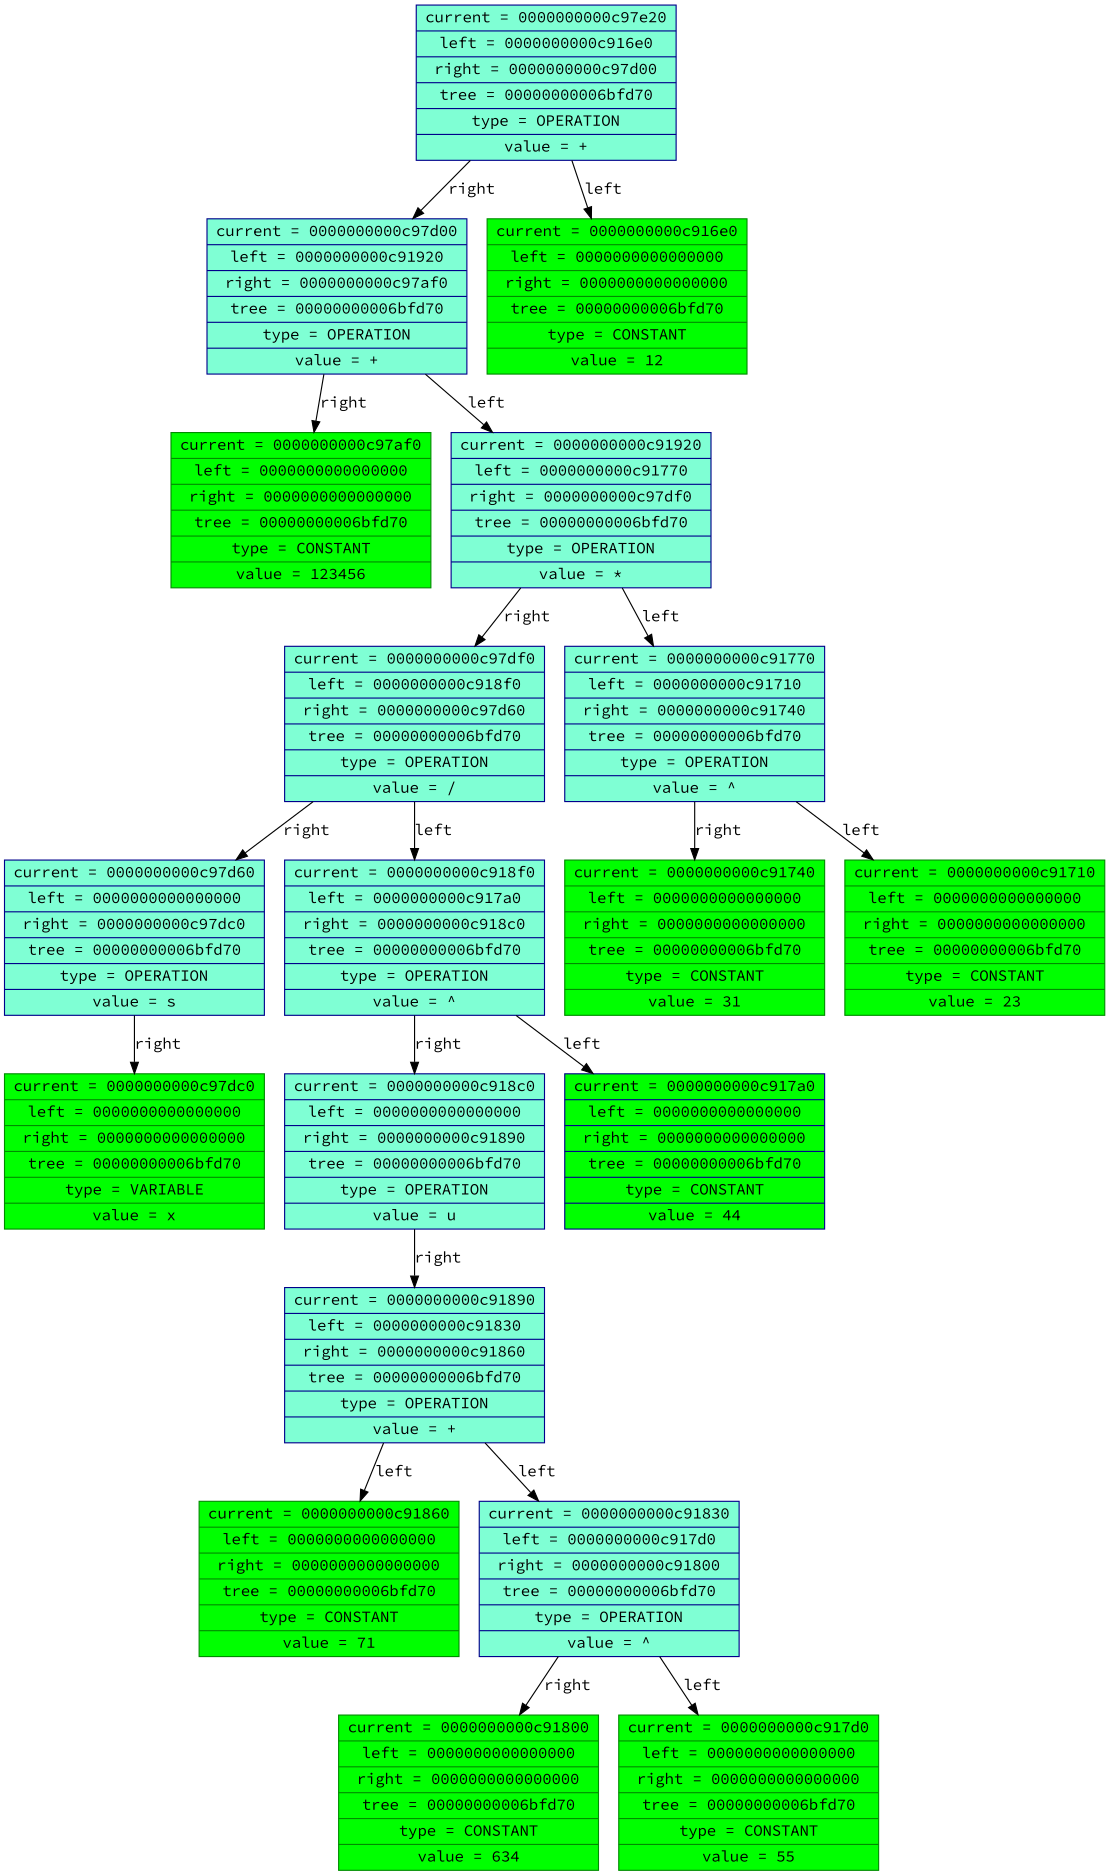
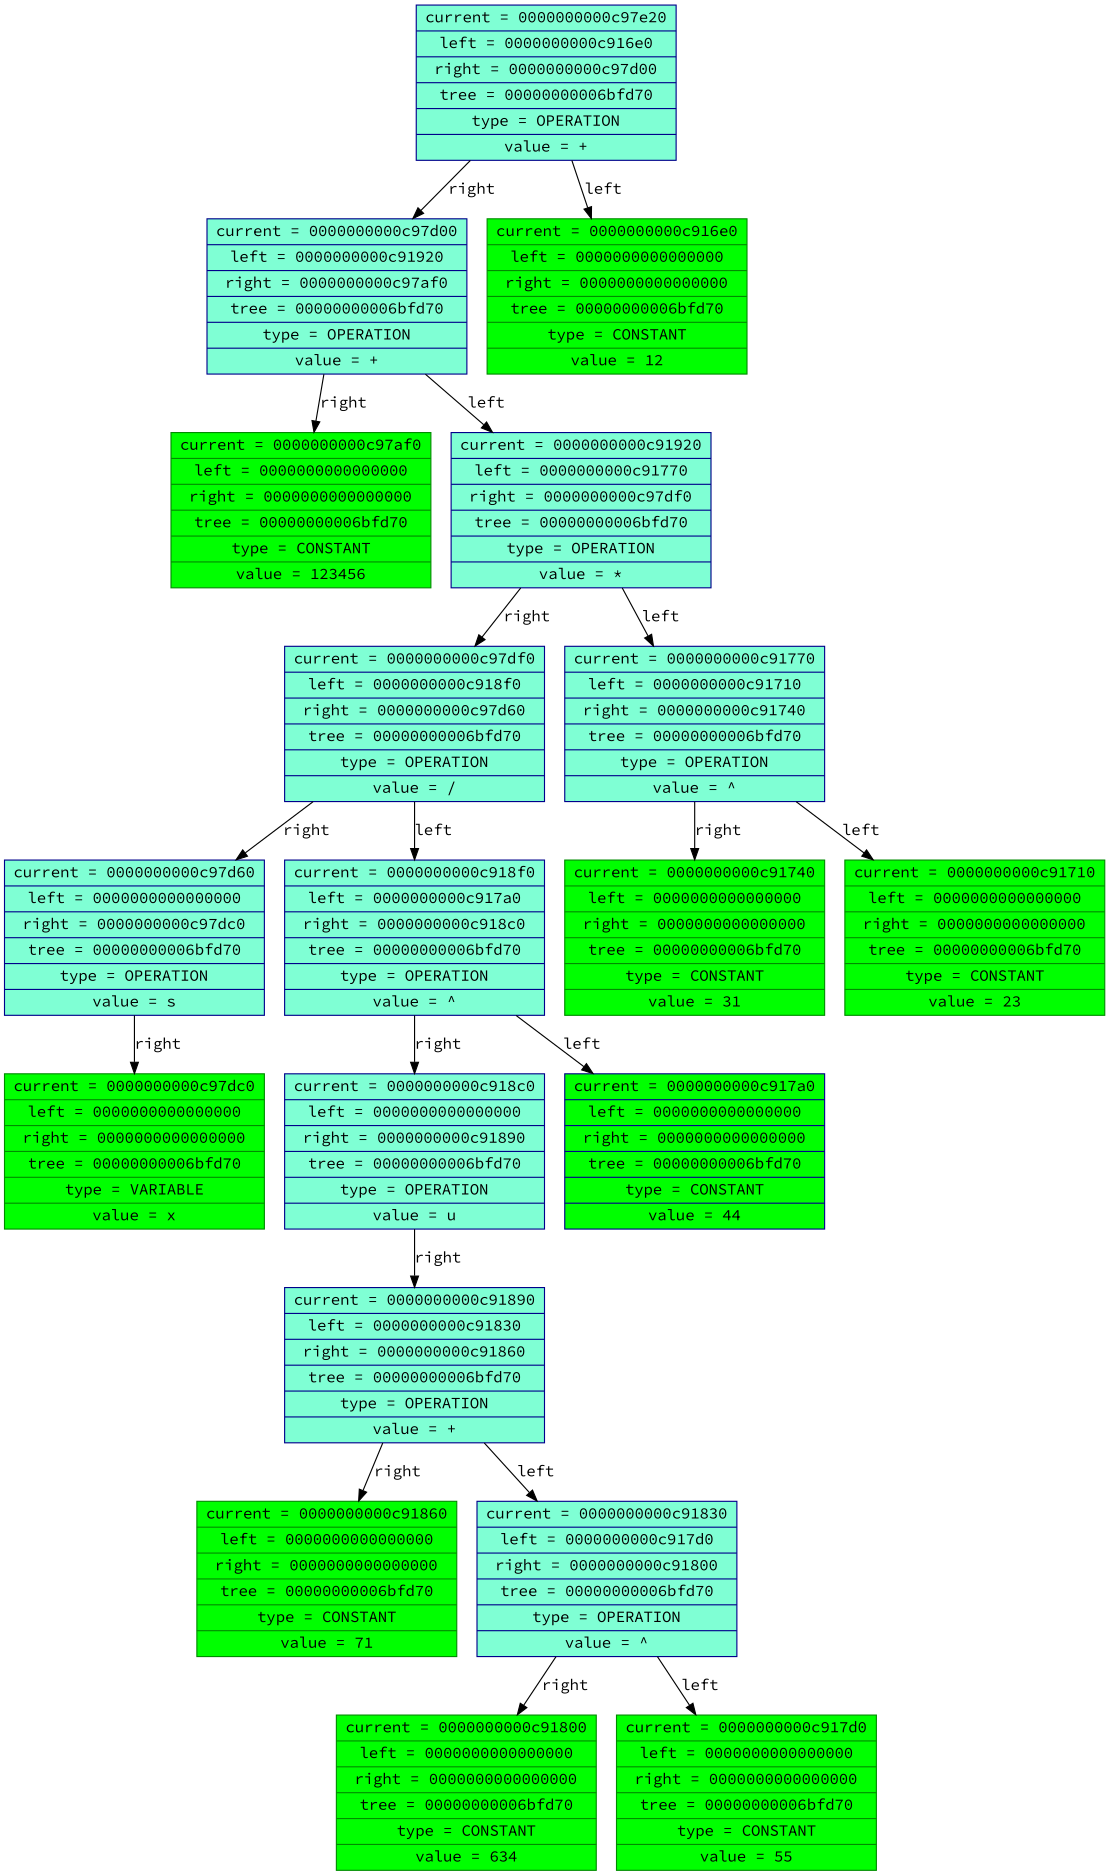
edge "current = 0000000000c91890" -> "current = 0000000000c91860": label "left" -> "right"
